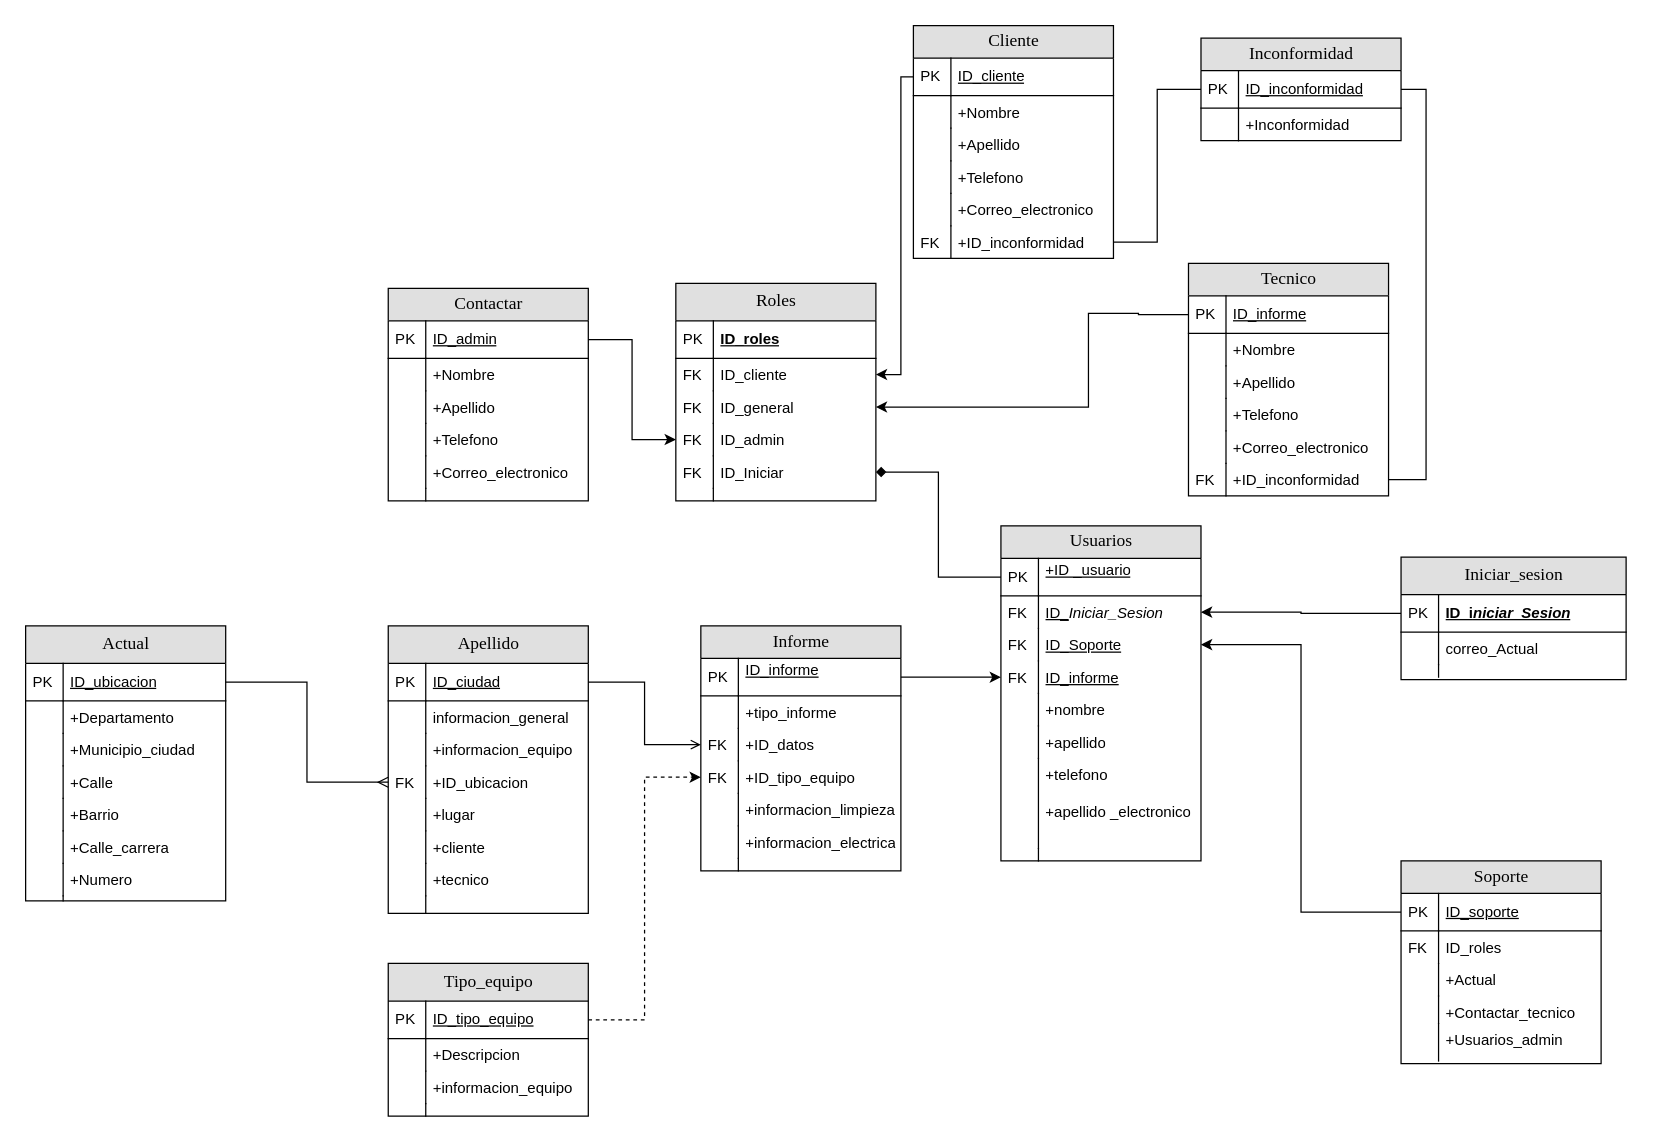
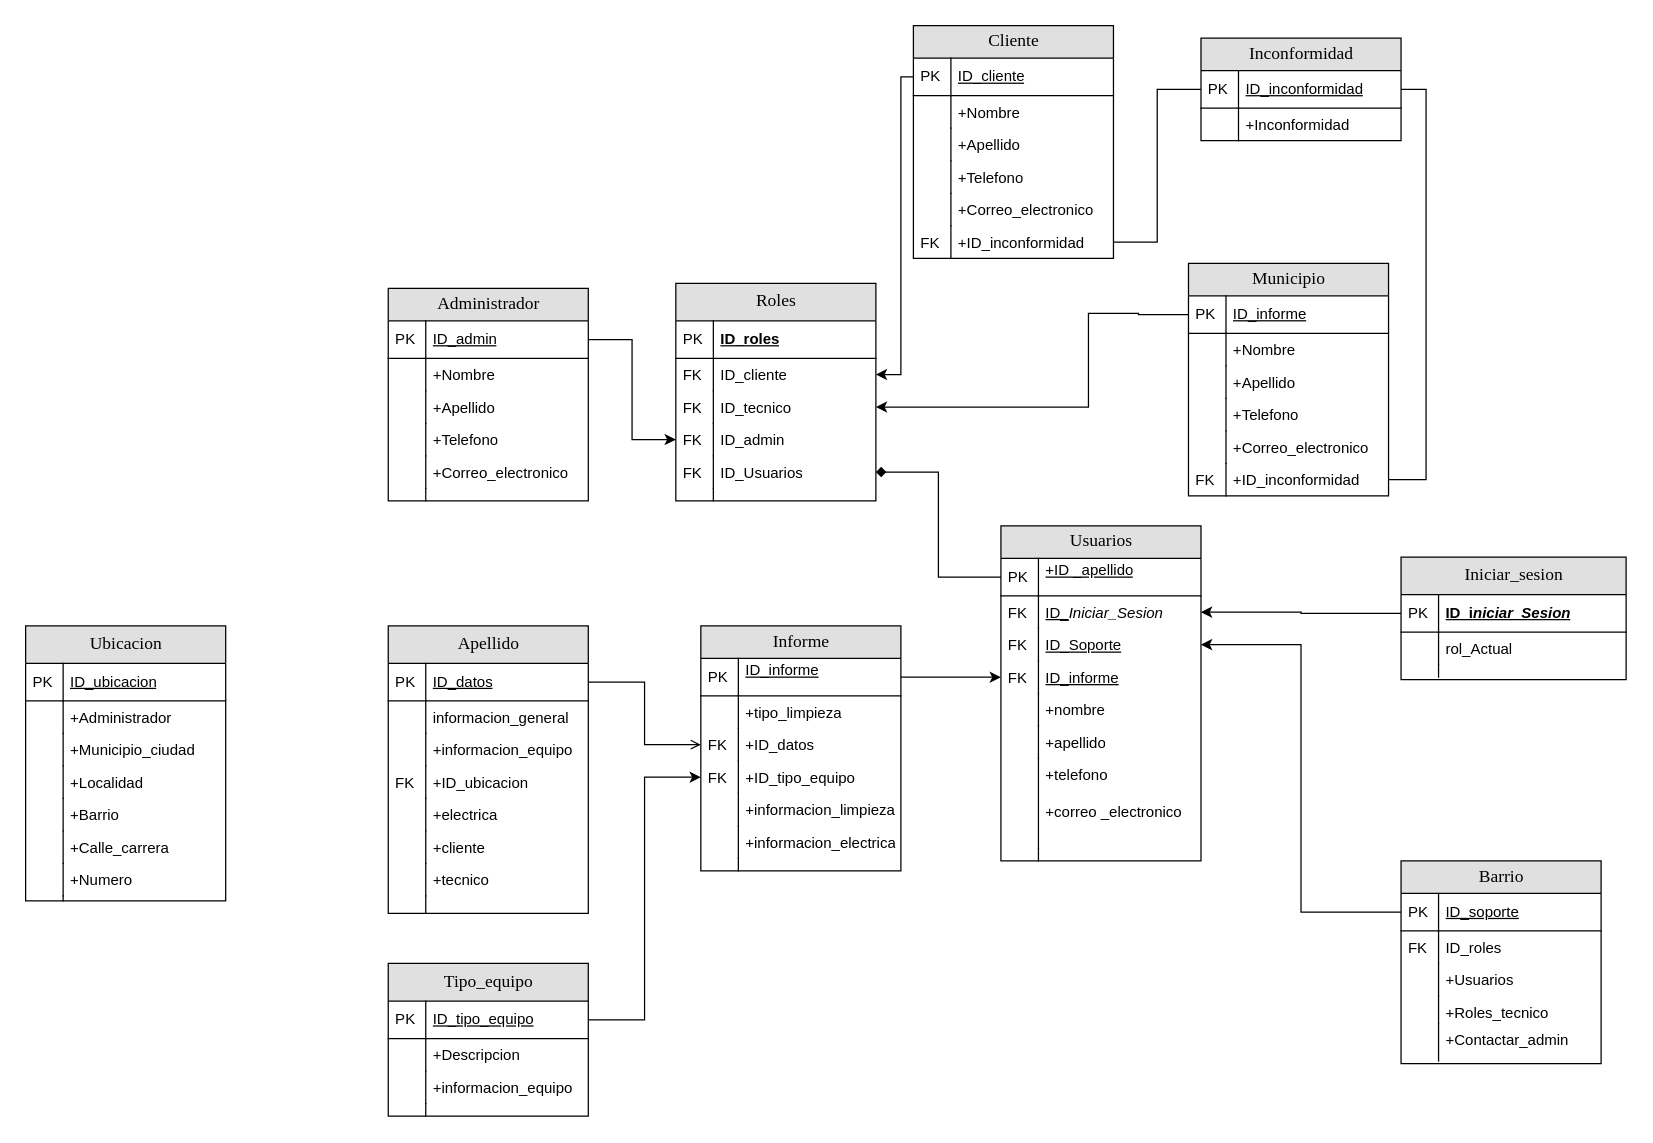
node "Tecnico": label "Tecnico" -> "Municipio"
node "Contactar": label "Contactar" -> "Administrador"
node "ID_general": label "ID_general" -> "ID_tecnico"
node "ID_Iniciar": label "ID_Iniciar" -> "ID_Usuarios"
node "+ID _usuario": label "+ID _usuario" -> "+ID _apellido"
node "Actual": label "Actual" -> "Ubicacion"
node "correo_Actual": label "correo_Actual" -> "rol_Actual"
node "ID_ciudad": label "ID_ciudad" -> "ID_datos"
node "+tipo_informe": label "+tipo_informe" -> "+tipo_limpieza"
node "+Departamento": label "+Departamento" -> "+Administrador"
edge "ID_ubicacion" -> "+ID_ubicacion": removed
node "+Calle": label "+Calle" -> "+Localidad"
node "+telefono +apellido _electronico": label "+telefono +apellido _electronico" -> "+telefono +correo _electronico"
node "+lugar": label "+lugar" -> "+electrica"
node "Soporte": label "Soporte" -> "Barrio"
edge "ID_tipo_equipo" -> "+ID_tipo_equipo": style dashed -> solid
node "+Actual": label "+Actual" -> "+Usuarios"
node "+Contactar_tecnico": label "+Contactar_tecnico" -> "+Roles_tecnico"
node "+Usuarios_admin": label "+Usuarios_admin" -> "+Contactar_admin"
